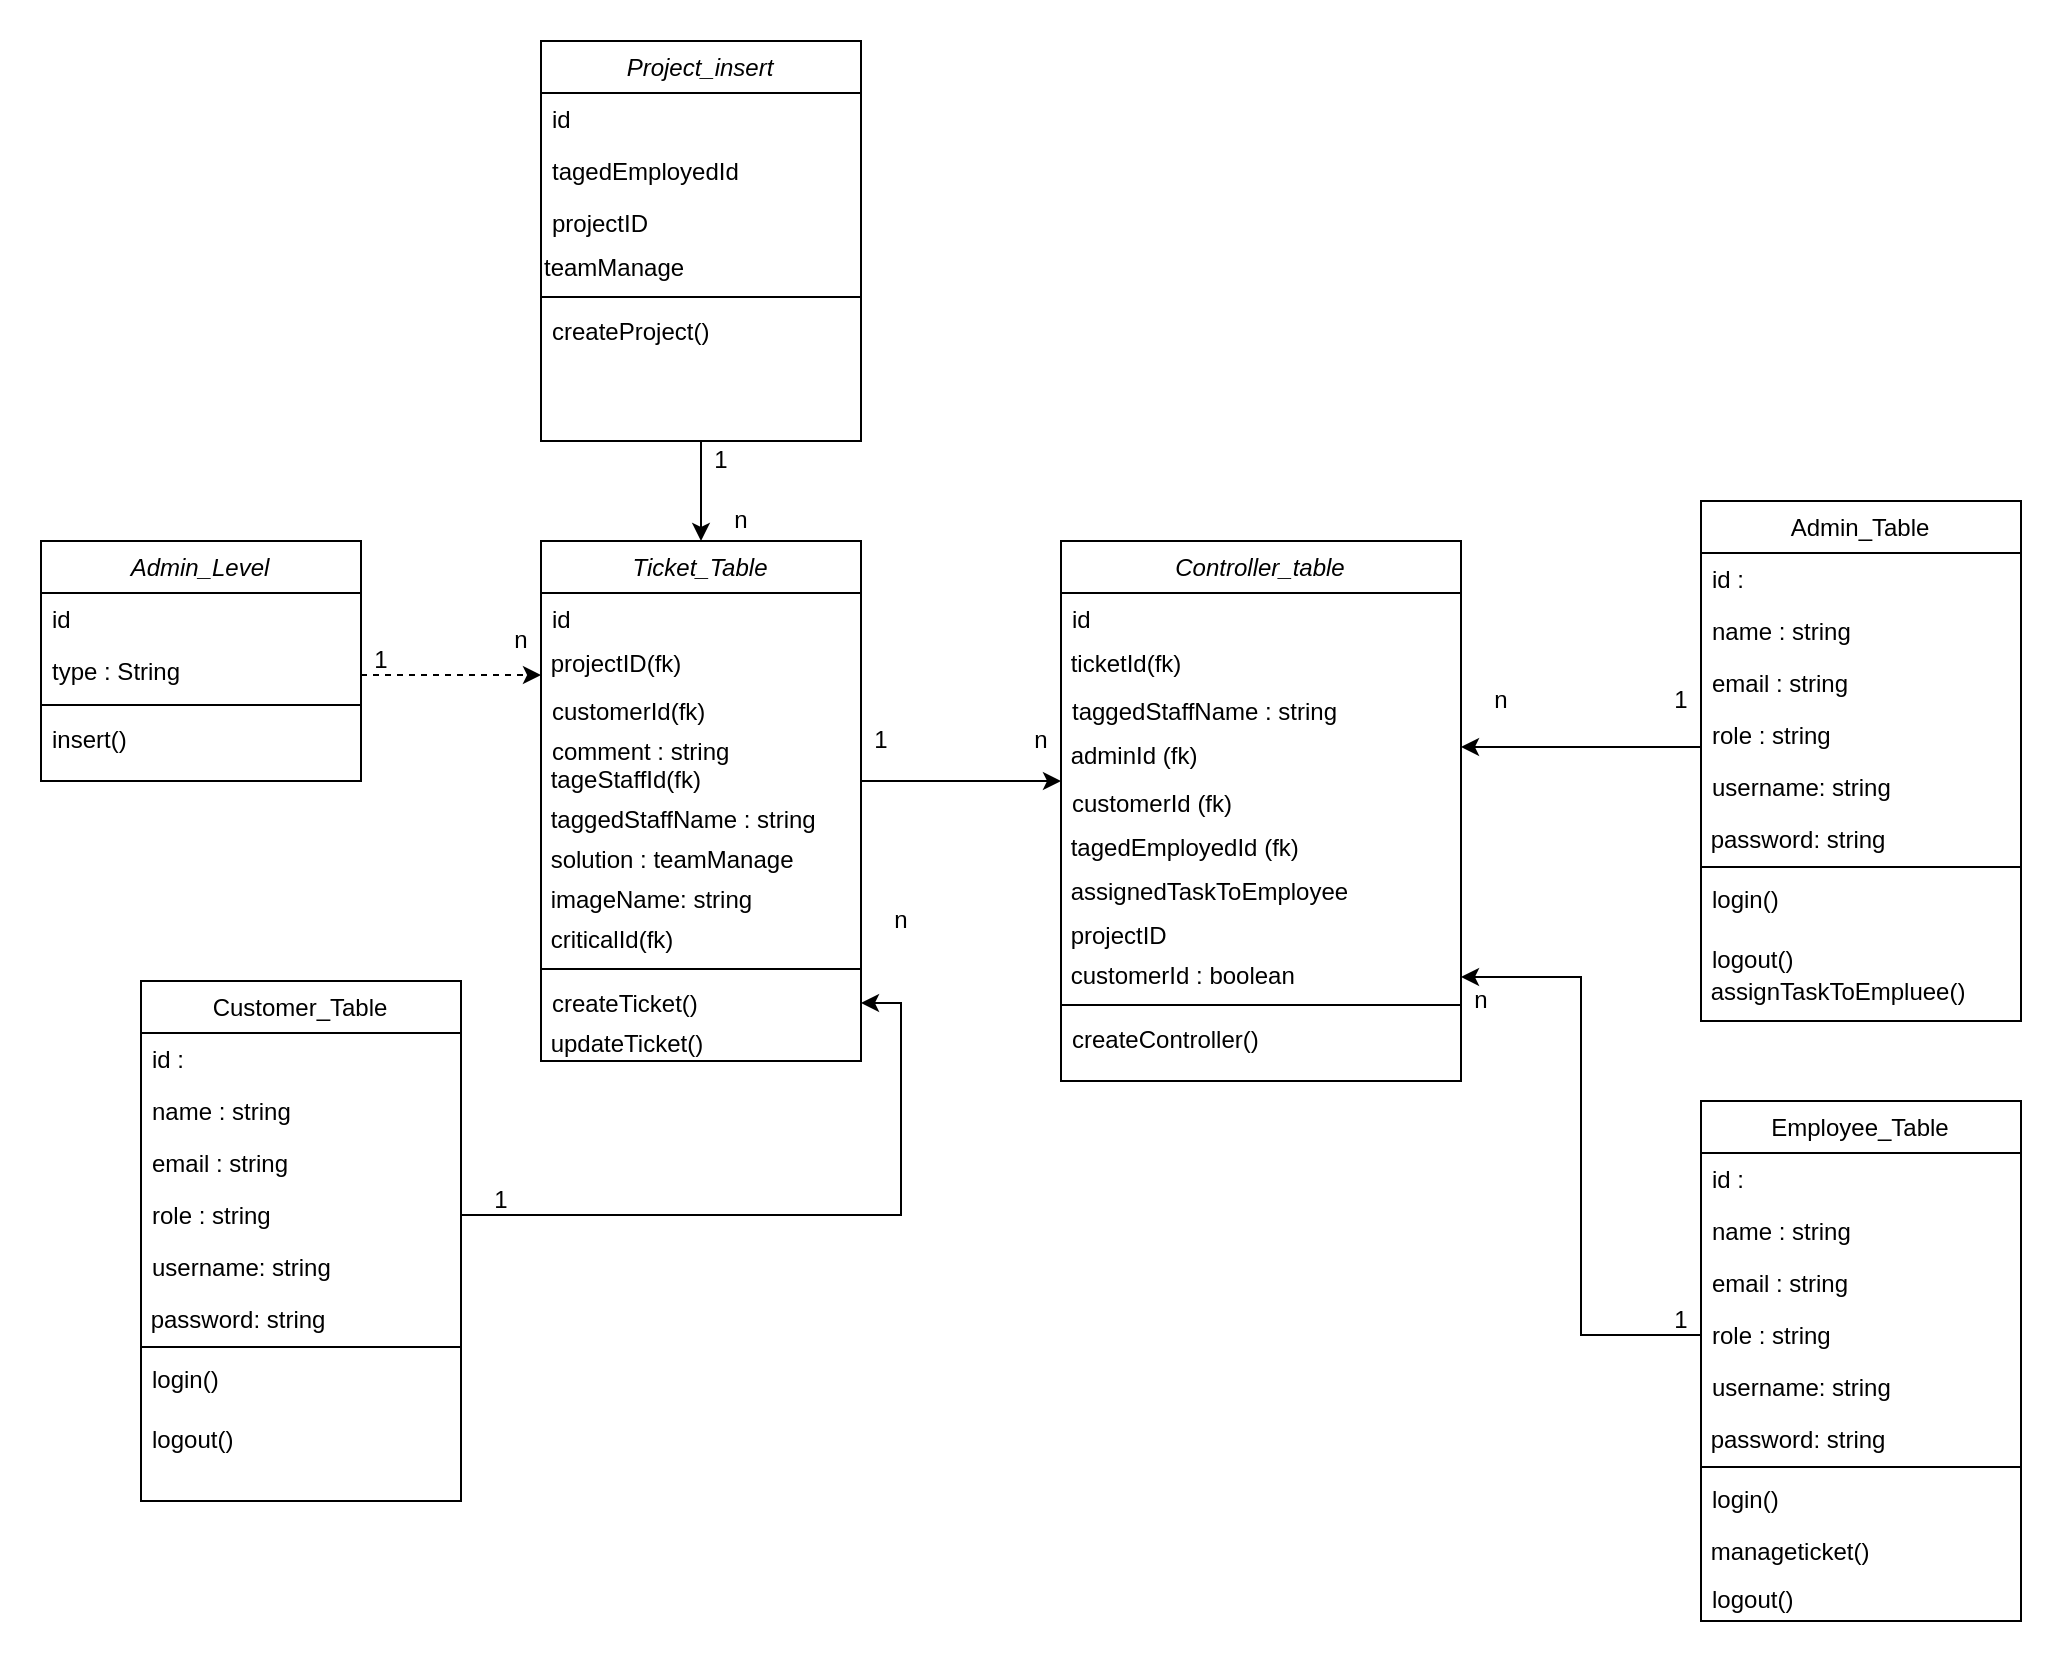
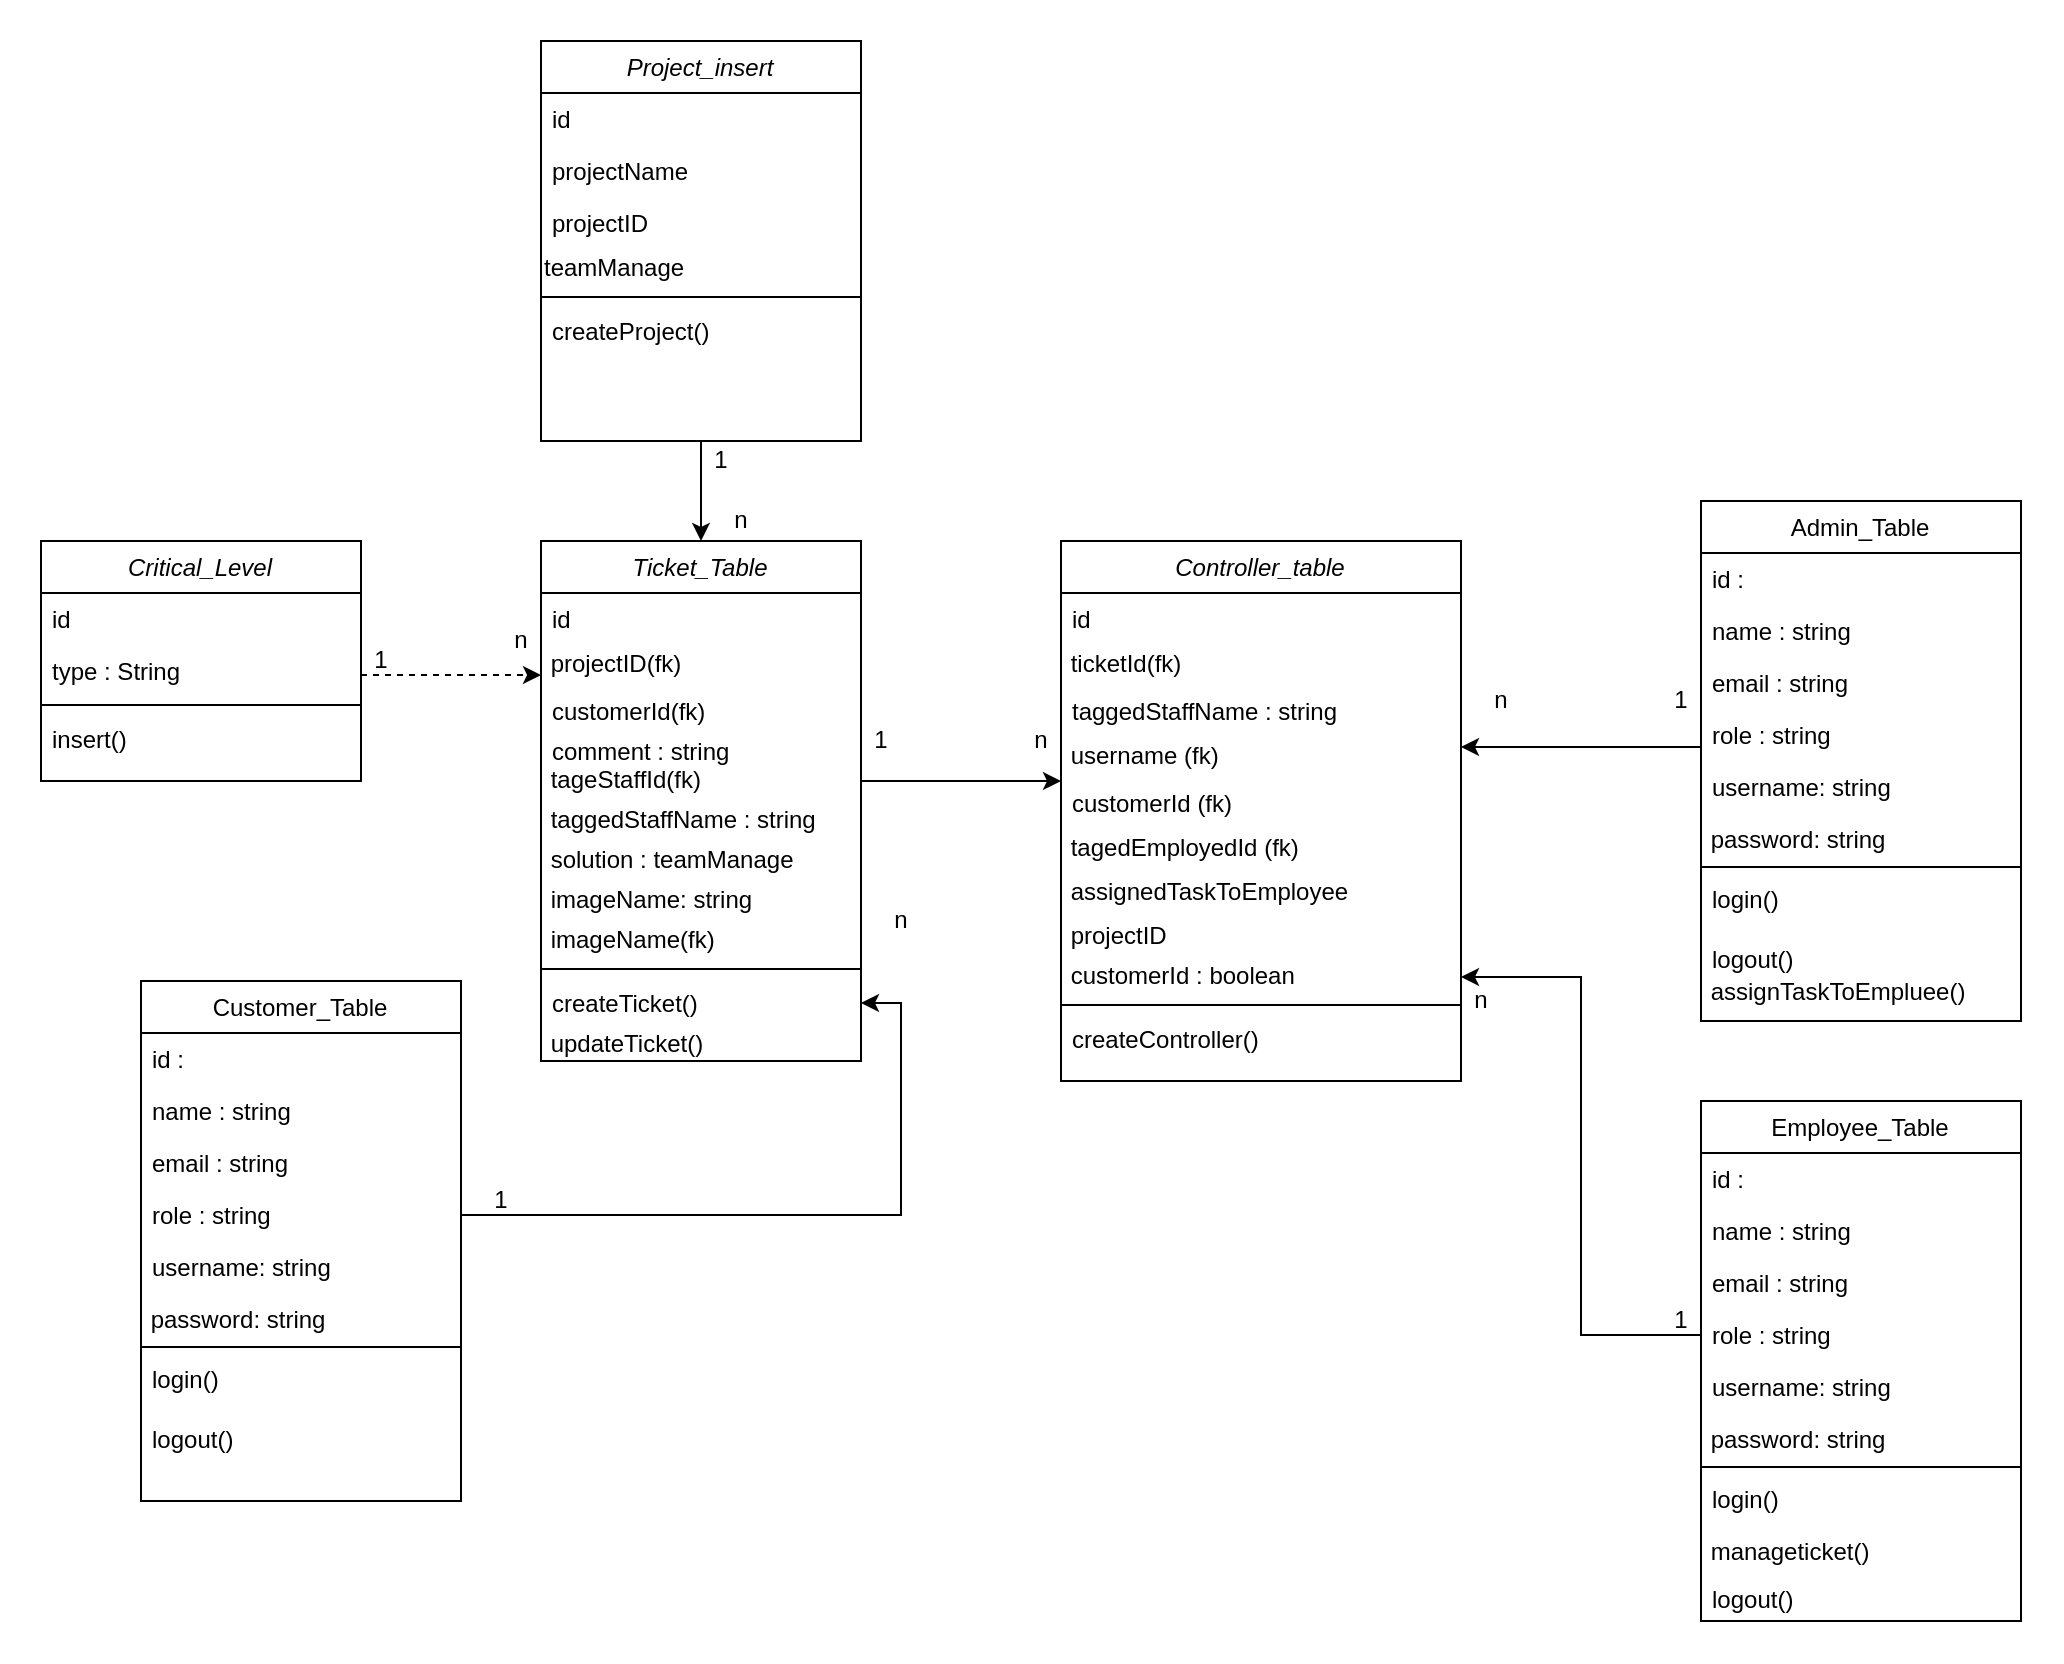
node "tagedEmployedId": label "tagedEmployedId" -> "projectName"
node "Admin_Level": label "Admin_Level" -> "Critical_Level"
node "adminId (fk)": label "adminId (fk)" -> "username (fk)"
node "criticalId(fk)": label "criticalId(fk)" -> "imageName(fk)"
